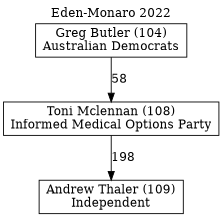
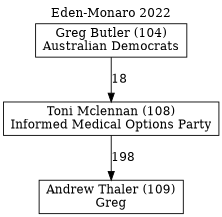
edge "Greg Butler (104) Australian Democrats" -> "Toni Mclennan (108) Informed Medical Options Party": label "58" -> "18"
node "Andrew Thaler (109) Independent": label "Andrew Thaler (109) Independent" -> "Andrew Thaler (109) Greg"
